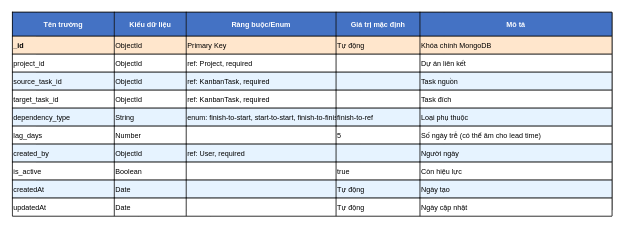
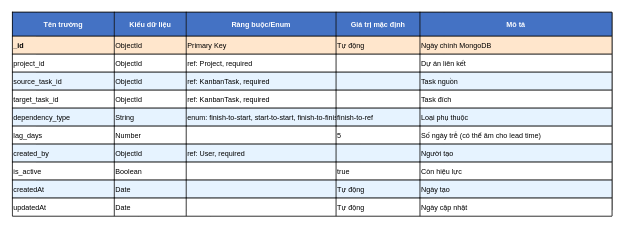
node "Khóa chính MongoDB": label "Khóa chính MongoDB" -> "Ngày chính MongoDB"
node "Người ngày": label "Người ngày" -> "Người tạo"
